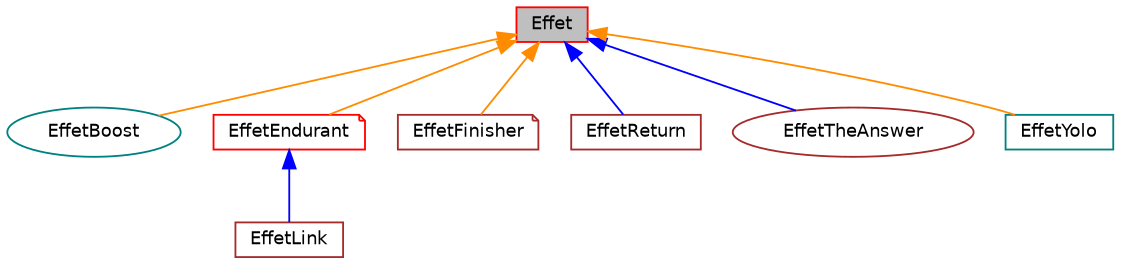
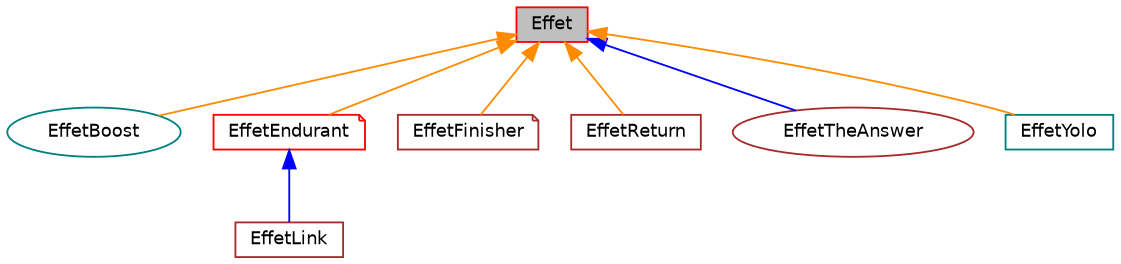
edge "EffetReturn" -> "Effet": color blue -> darkorange
